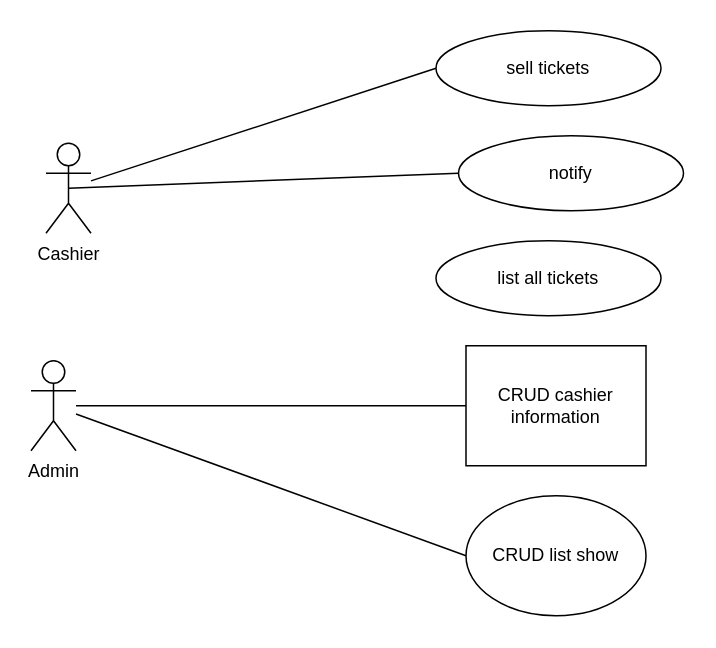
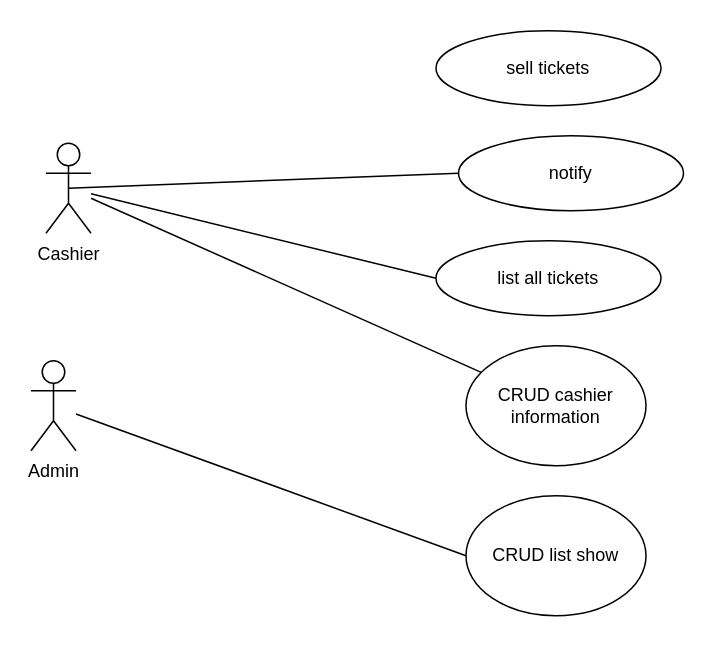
edge "sell tickets" -- "Cashier": now "CRUD cashier information" -- "Cashier"
edge "Cashier" -- "list all tickets": added
edge "Admin" -- "CRUD cashier information": removed
node "CRUD cashier information": shape rectangle -> ellipse
